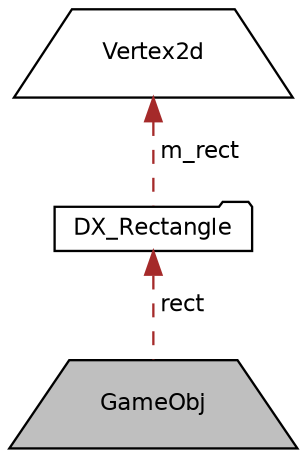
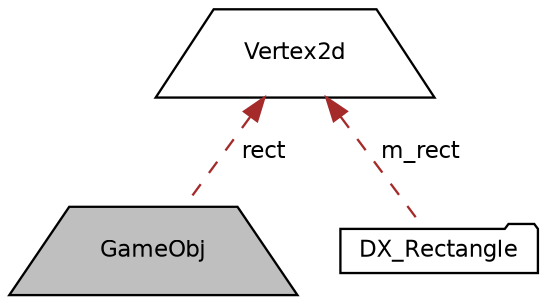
edge "GameObj" -> "DX_Rectangle": now "GameObj" -> "Vertex2d"
